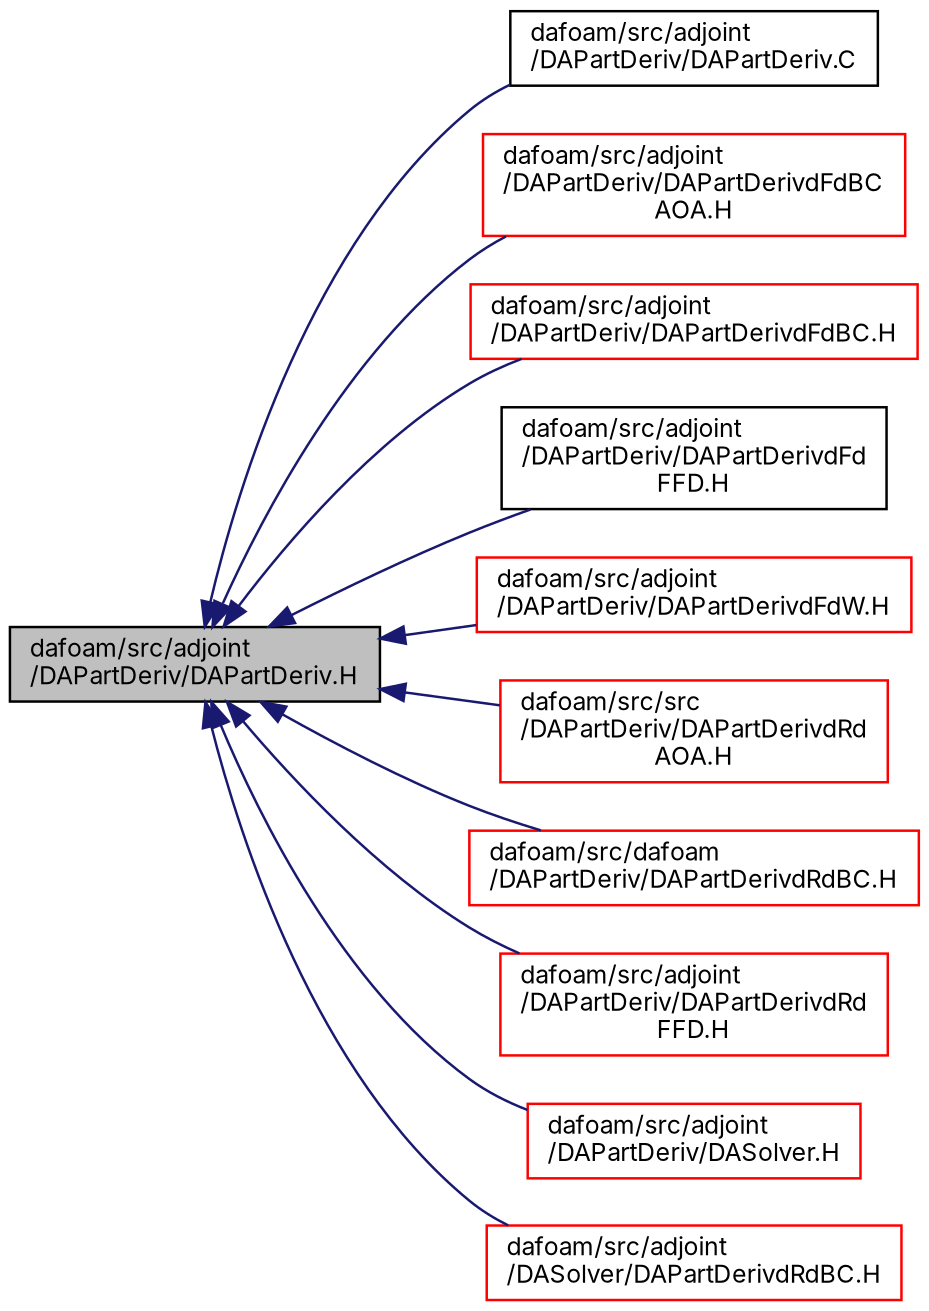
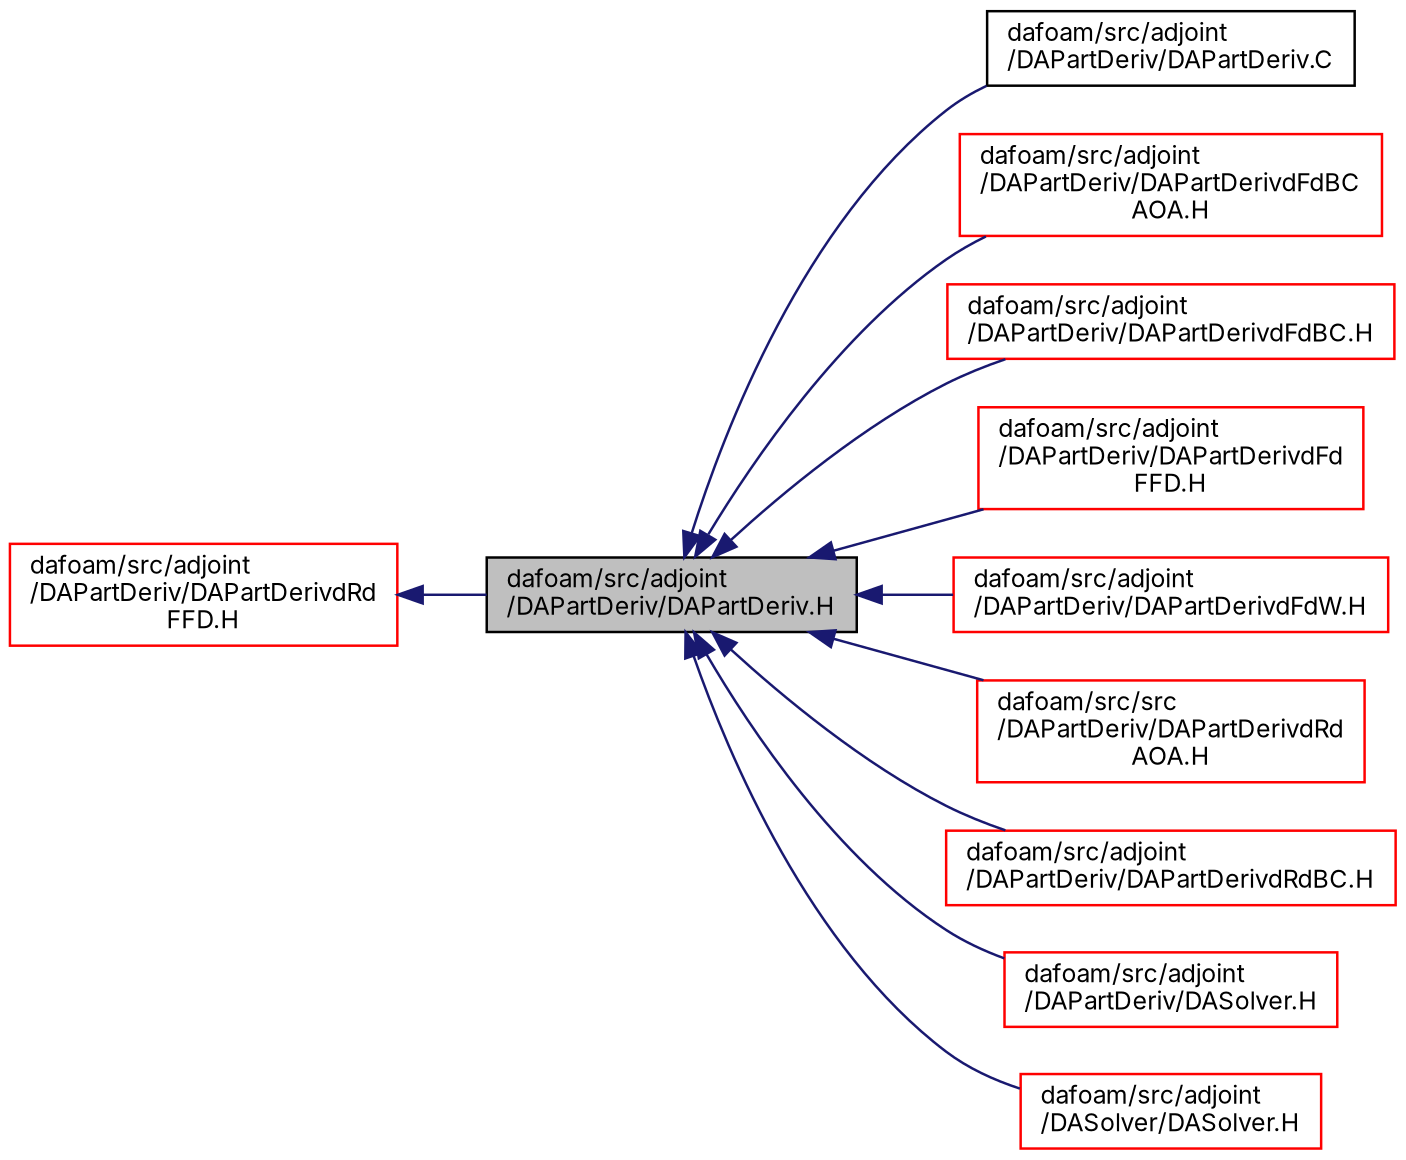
node "dafoam/src/adjoint /DAPartDeriv/DAPartDerivdFd FFD.H": color black -> red
edge "dafoam/src/adjoint /DAPartDeriv/DAPartDerivdRd FFD.H" -> "dafoam/src/adjoint /DAPartDeriv/DAPartDeriv.H": reversed
node "dafoam/src/dafoam /DAPartDeriv/DAPartDerivdRdBC.H": label "dafoam/src/dafoam /DAPartDeriv/DAPartDerivdRdBC.H" -> "dafoam/src/adjoint /DAPartDeriv/DAPartDerivdRdBC.H"
node "dafoam/src/adjoint /DASolver/DAPartDerivdRdBC.H": label "dafoam/src/adjoint /DASolver/DAPartDerivdRdBC.H" -> "dafoam/src/adjoint /DASolver/DASolver.H"
